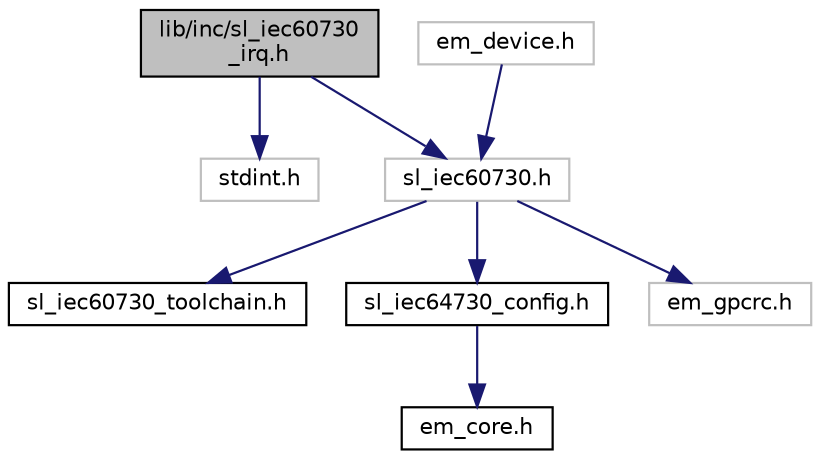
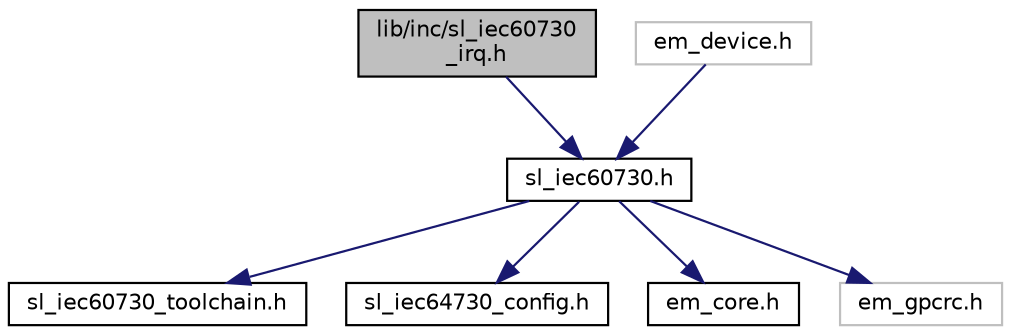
node "stdint.h": removed
node "sl_iec60730.h": color grey75 -> black
edge "sl_iec64730_config.h" -> "em_core.h": now "sl_iec60730.h" -> "em_core.h"
